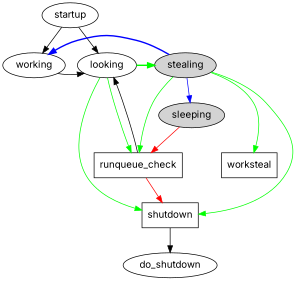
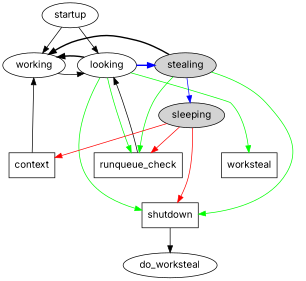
edge "stealing" -> "working": color blue -> black
edge "looking" -> "working": added
edge "looking" -> "stealing": color green -> blue
edge "stealing" -> "worksteal": now "looking" -> "worksteal"
node "context": added
edge "runqueue_check" -> "shutdown": now "sleeping" -> "shutdown"
node "do_shutdown": label "do_shutdown" -> "do_worksteal"
